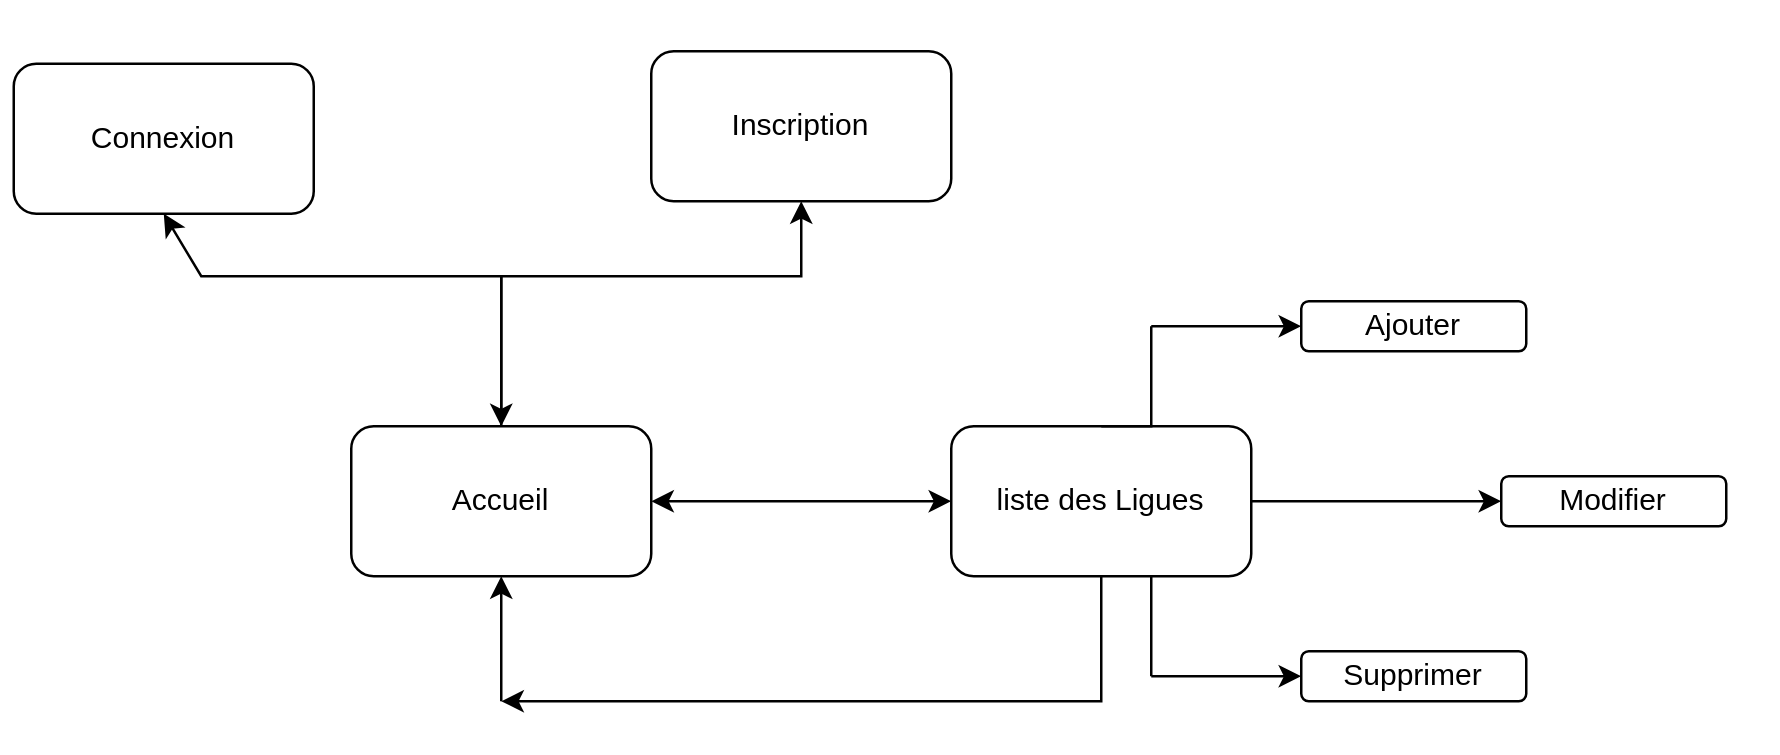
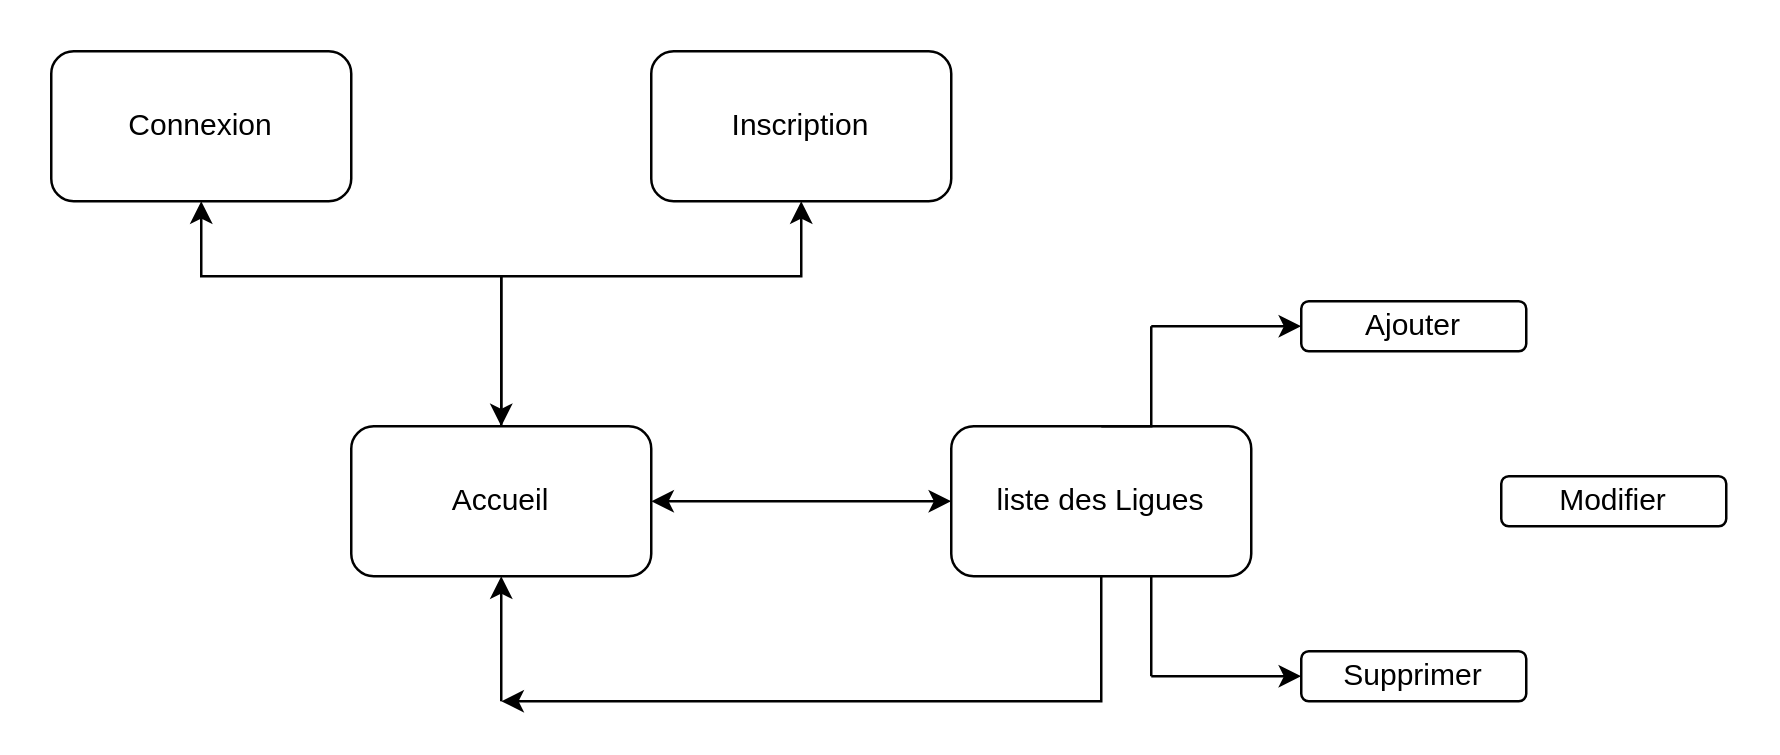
node "Connexion": moved (164, 139) -> (201, 126)
edge "liste des Ligues" -> "Modifier": removed
